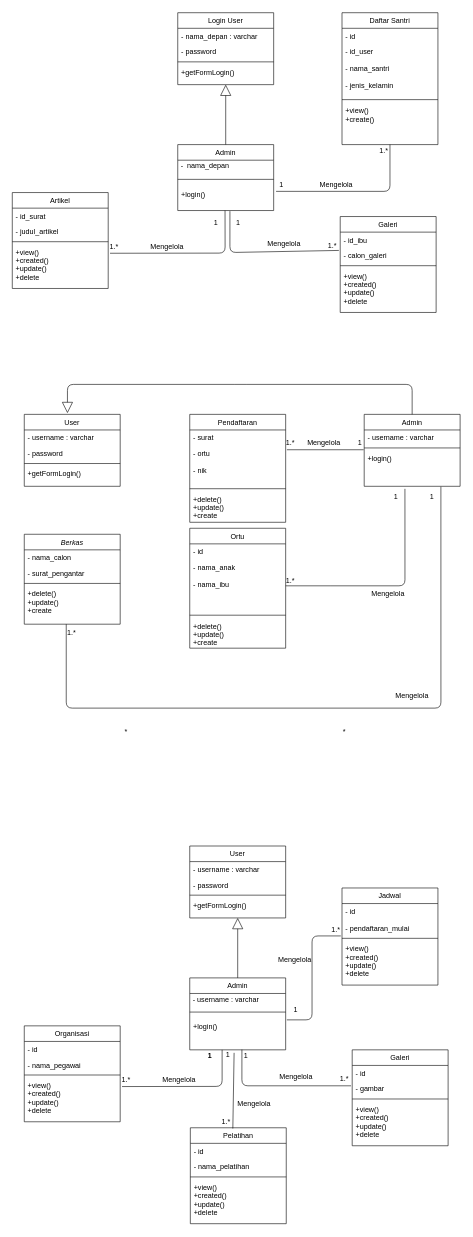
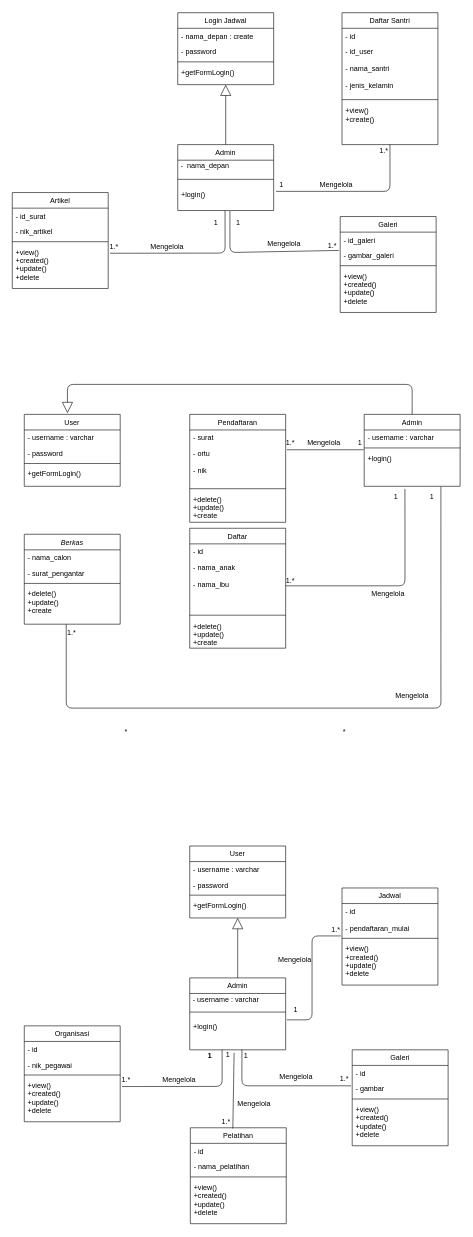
node "Login User": label "Login User" -> "Login Jadwal"
node "- nama_depan : varchar": label "- nama_depan : varchar" -> "- nama_depan : create"
node "- judul_artikel": label "- judul_artikel" -> "- nik_artikel"
node "- id_ibu": label "- id_ibu" -> "- id_galeri"
node "- calon_galeri": label "- calon_galeri" -> "- gambar_galeri"
node "Ortu": label "Ortu" -> "Daftar"
node "- nama_pegawai": label "- nama_pegawai" -> "- nik_pegawai"
